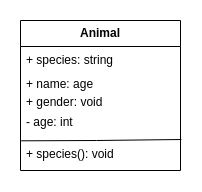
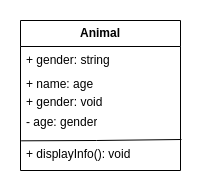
node "+ species: string": label "+ species: string" -> "+ gender: string"
node "- age: int": label "- age: int" -> "- age: gender"
node "+ species(): void": label "+ species(): void" -> "+ displayInfo(): void"
